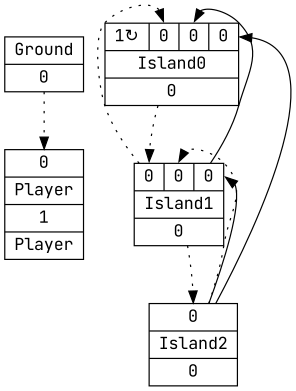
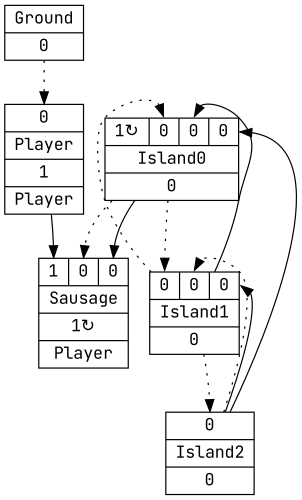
node "1": added
